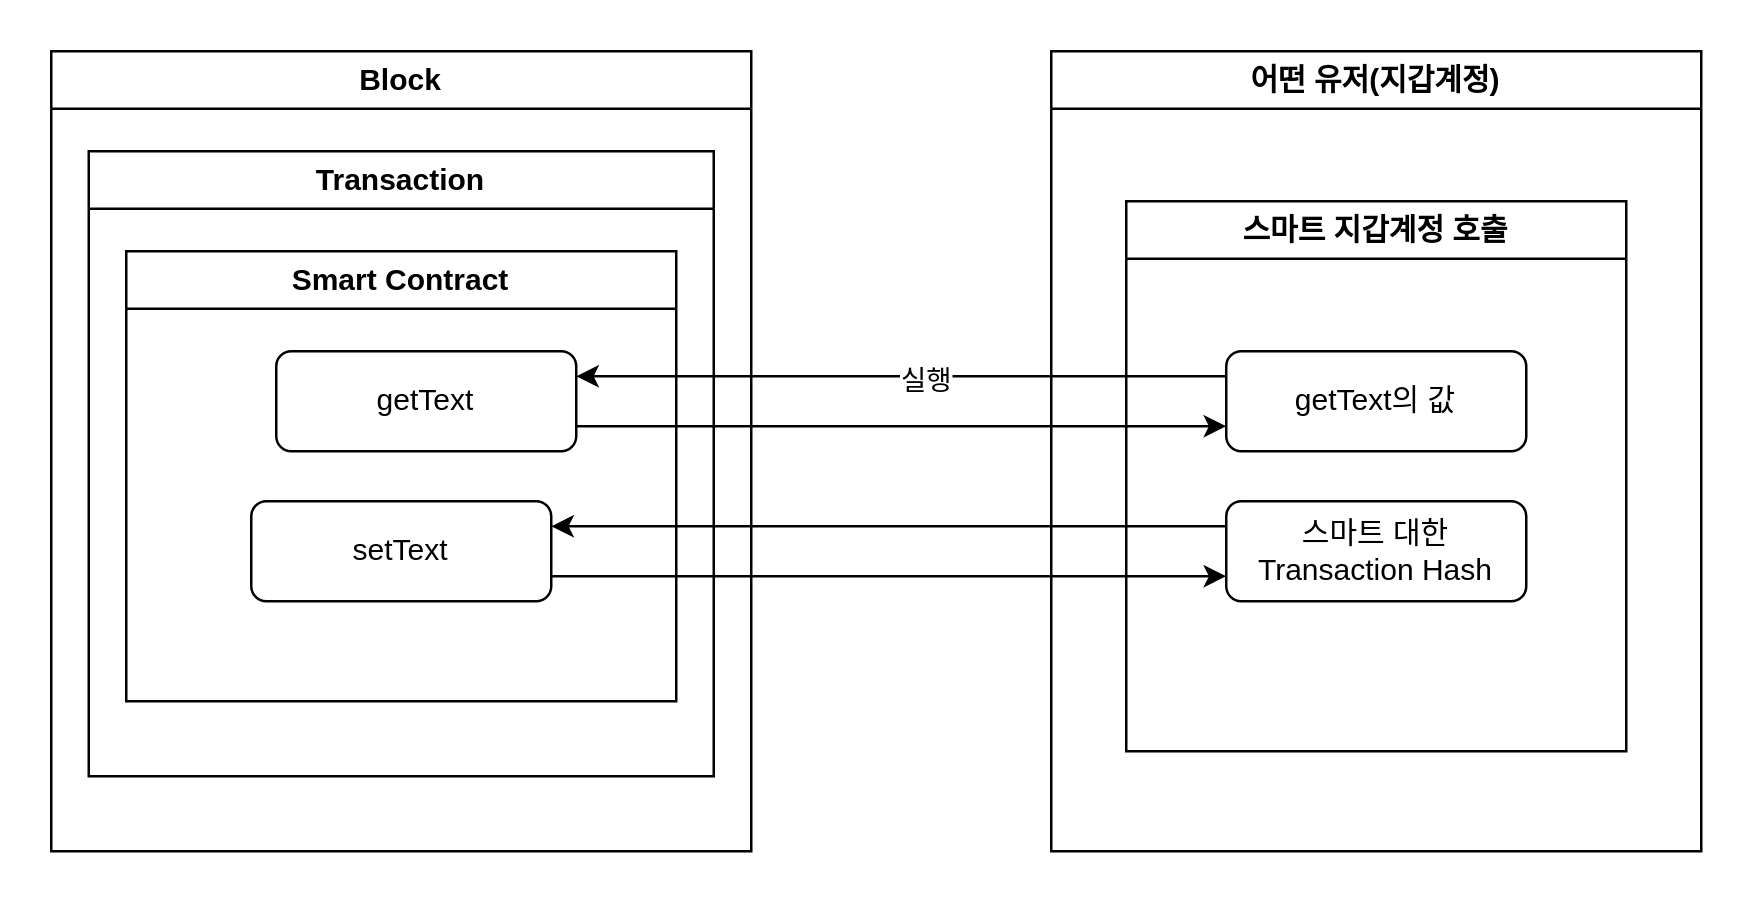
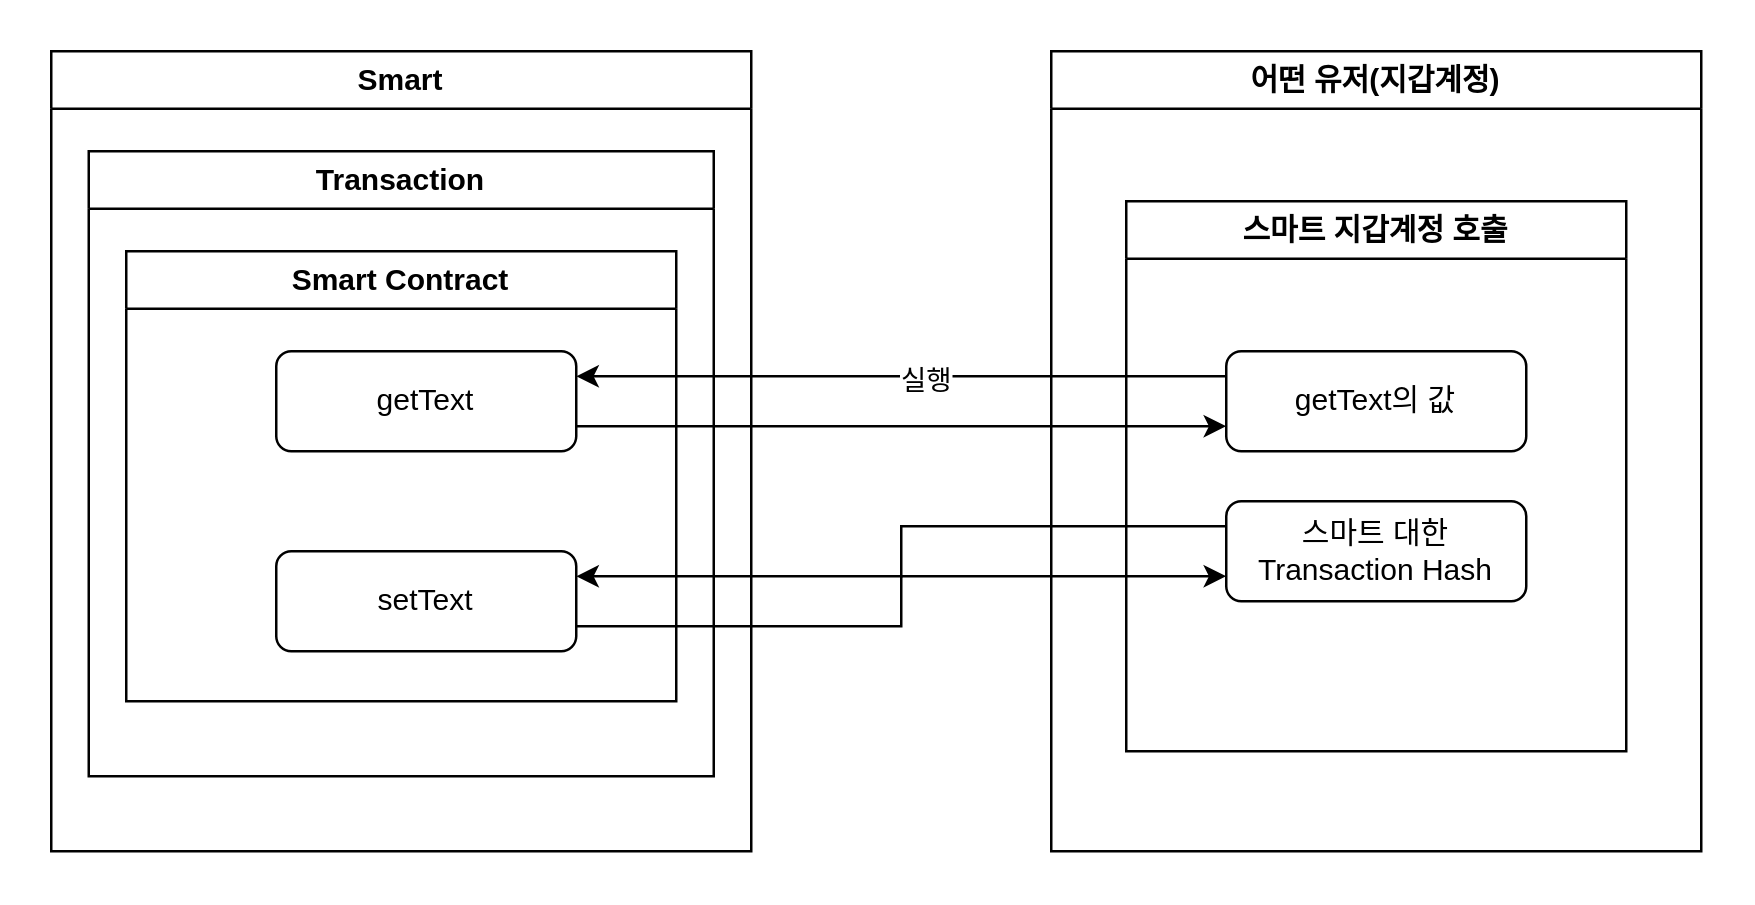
node "Block": label "Block" -> "Smart"
node "setText": moved (401, 551) -> (426, 601)
